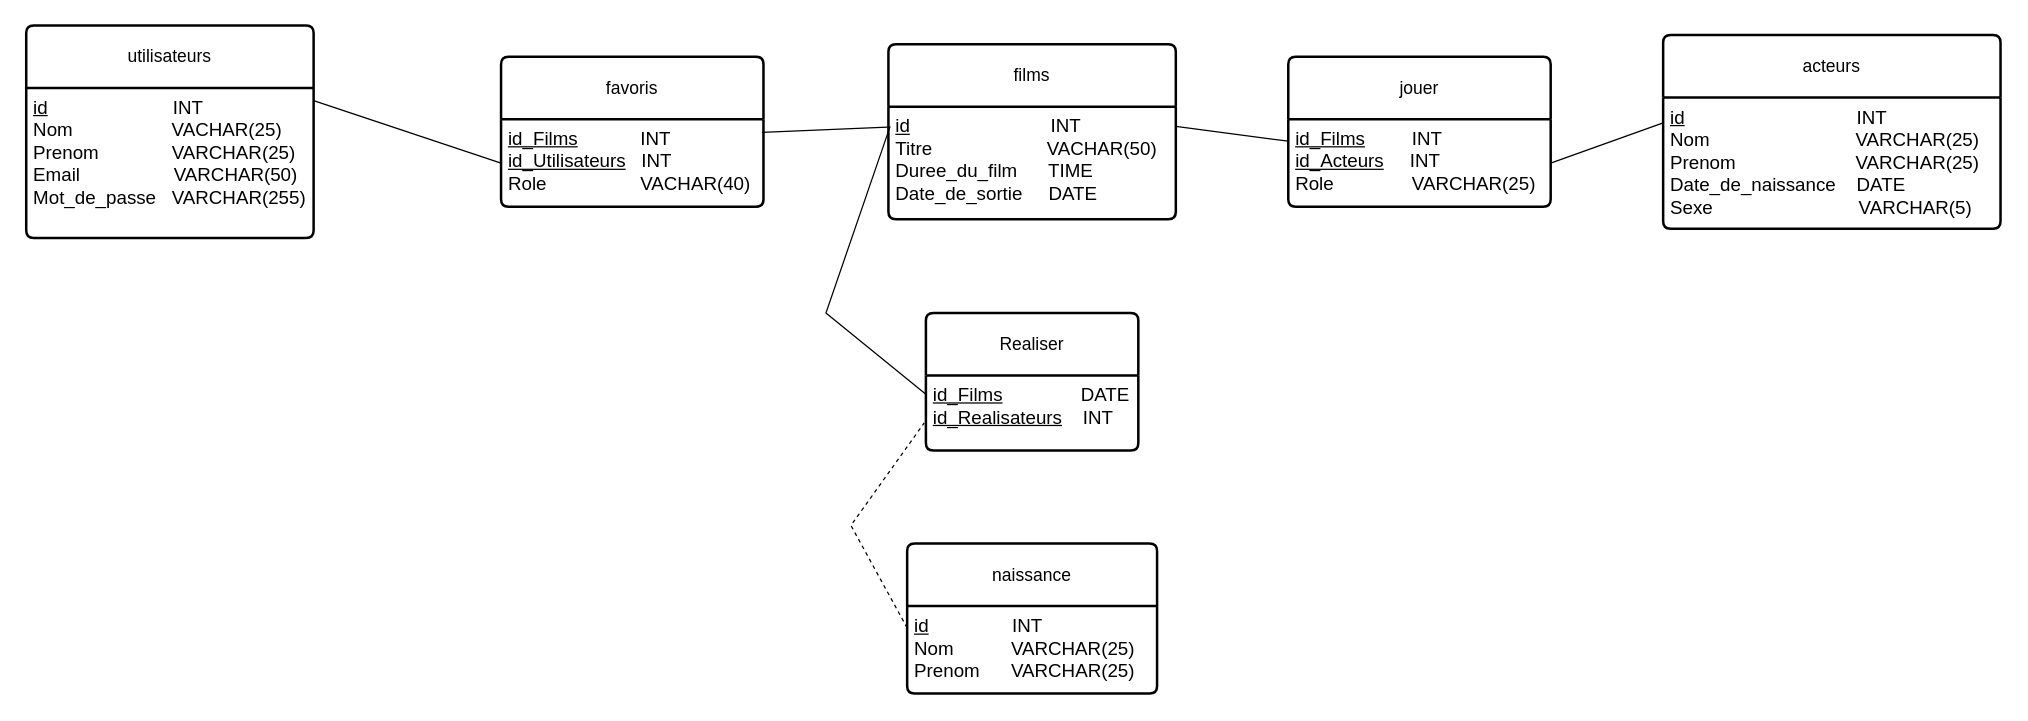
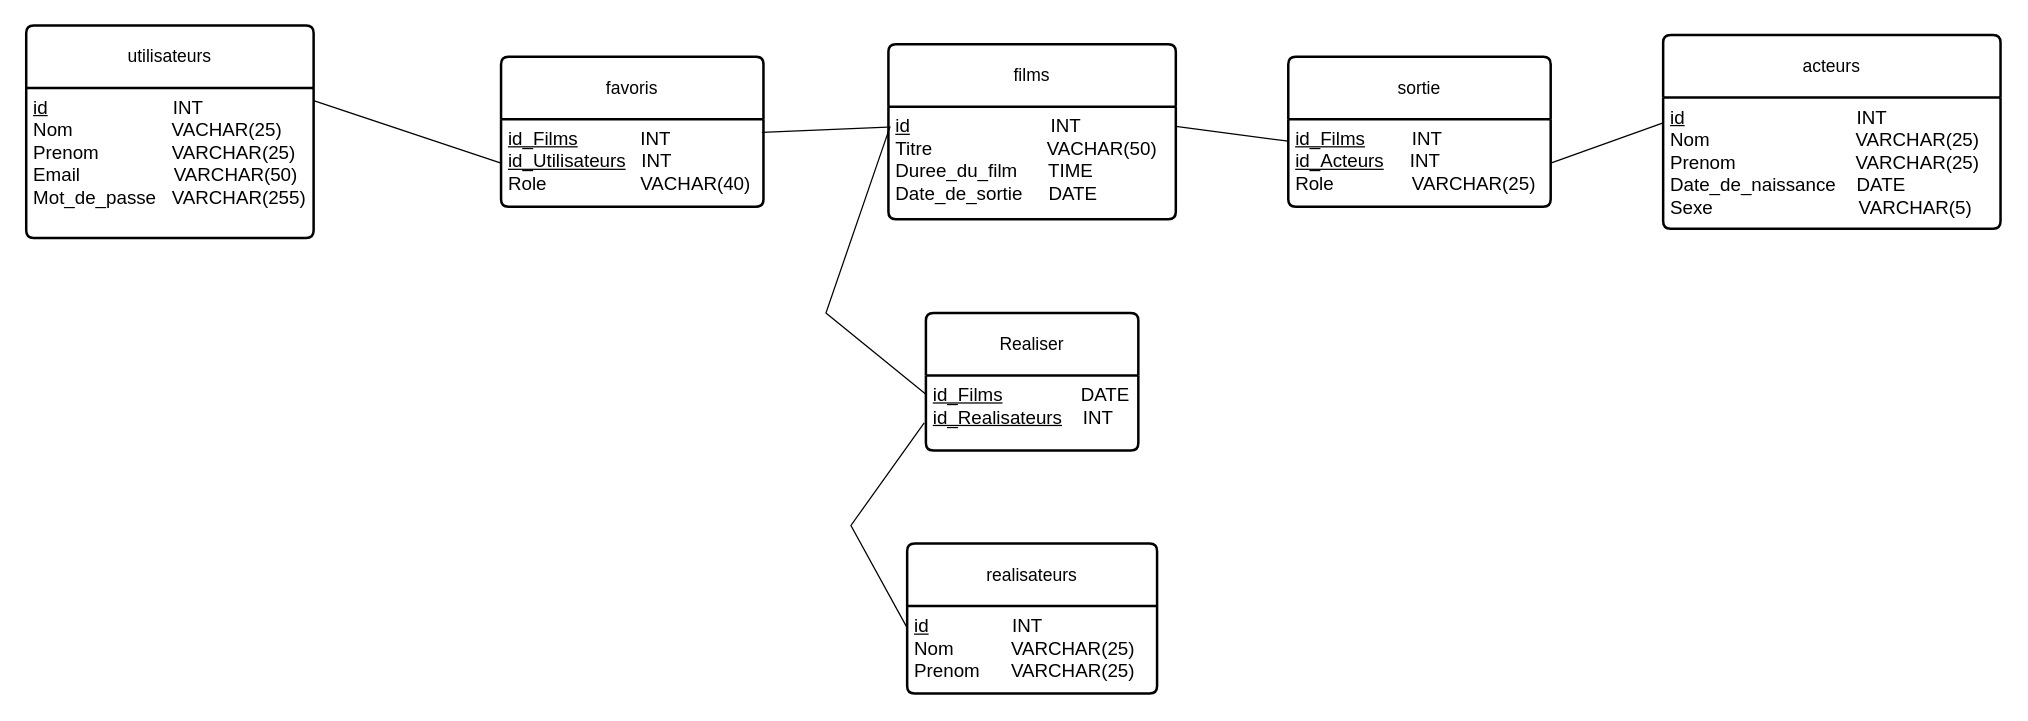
node "jouer": label "jouer" -> "sortie"
edge "id_Films DATE id_Realisateurs INT" -- "id INT Nom VARCHAR(25) Prenom VARCHAR(25)": style dashed -> solid
node "naissance": label "naissance" -> "realisateurs"
